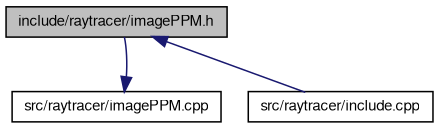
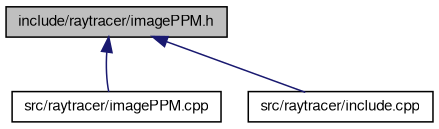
edge "include/raytracer/imagePPM.h" -> "src/raytracer/imagePPM.cpp": reversed
